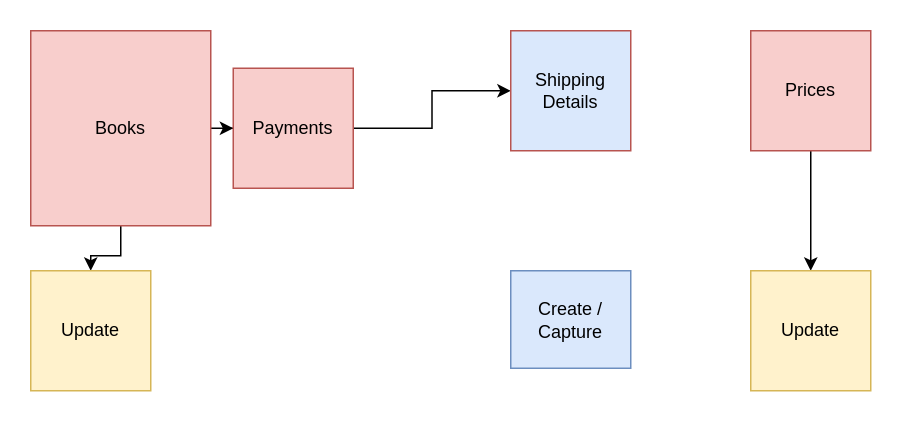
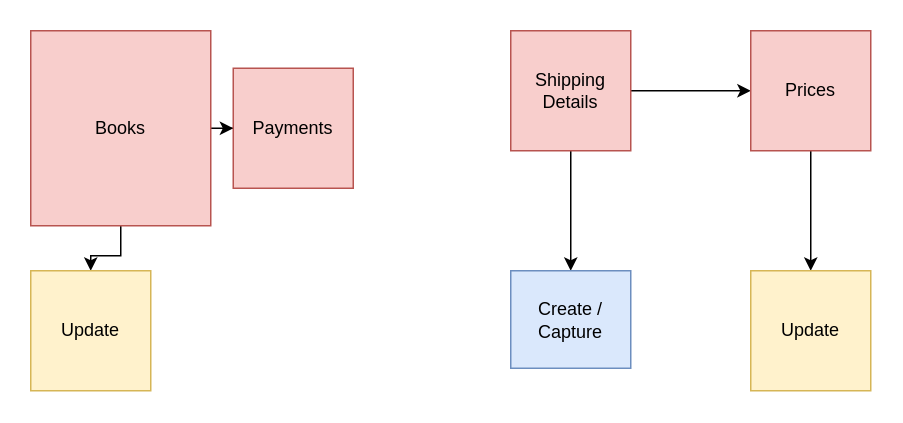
node "Shipping Details": fillcolor #dae8fc -> #f8cecc
edge "Shipping Details" -> "Prices": added
edge "Payments" -> "Shipping Details": removed
edge "Shipping Details" -> "Create / Capture": added
